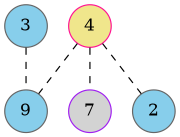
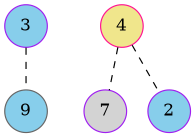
node "3": color gray40 -> purple
edge "4" -- "9": removed
node "2": color gray40 -> purple
